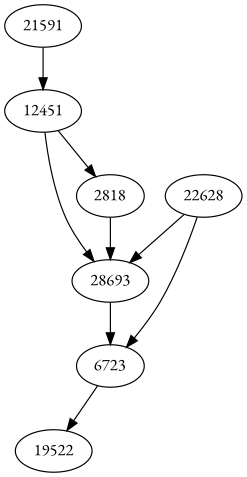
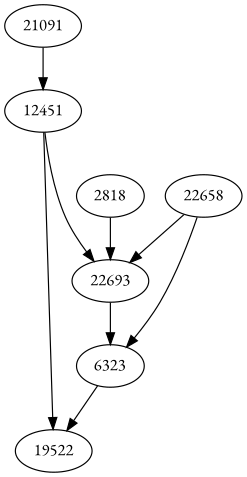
node "21591": label "21591" -> "21091"
edge "12451" -> "2818": now "12451" -> "19522"
node "22628": label "22628" -> "22658"
node "28693": label "28693" -> "22693"
node "6723": label "6723" -> "6323"
